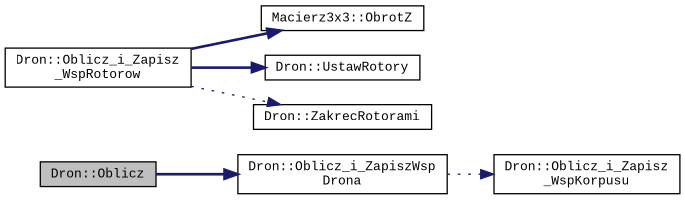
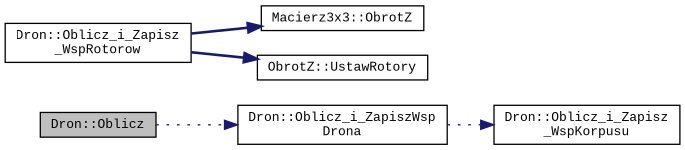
node "Dron::UstawRotory": label "Dron::UstawRotory" -> "ObrotZ::UstawRotory"
node "Dron::ZakrecRotorami": removed
edge "Dron::Oblicz" -> "Dron::Oblicz_i_ZapiszWsp Drona": style bold -> dotted
